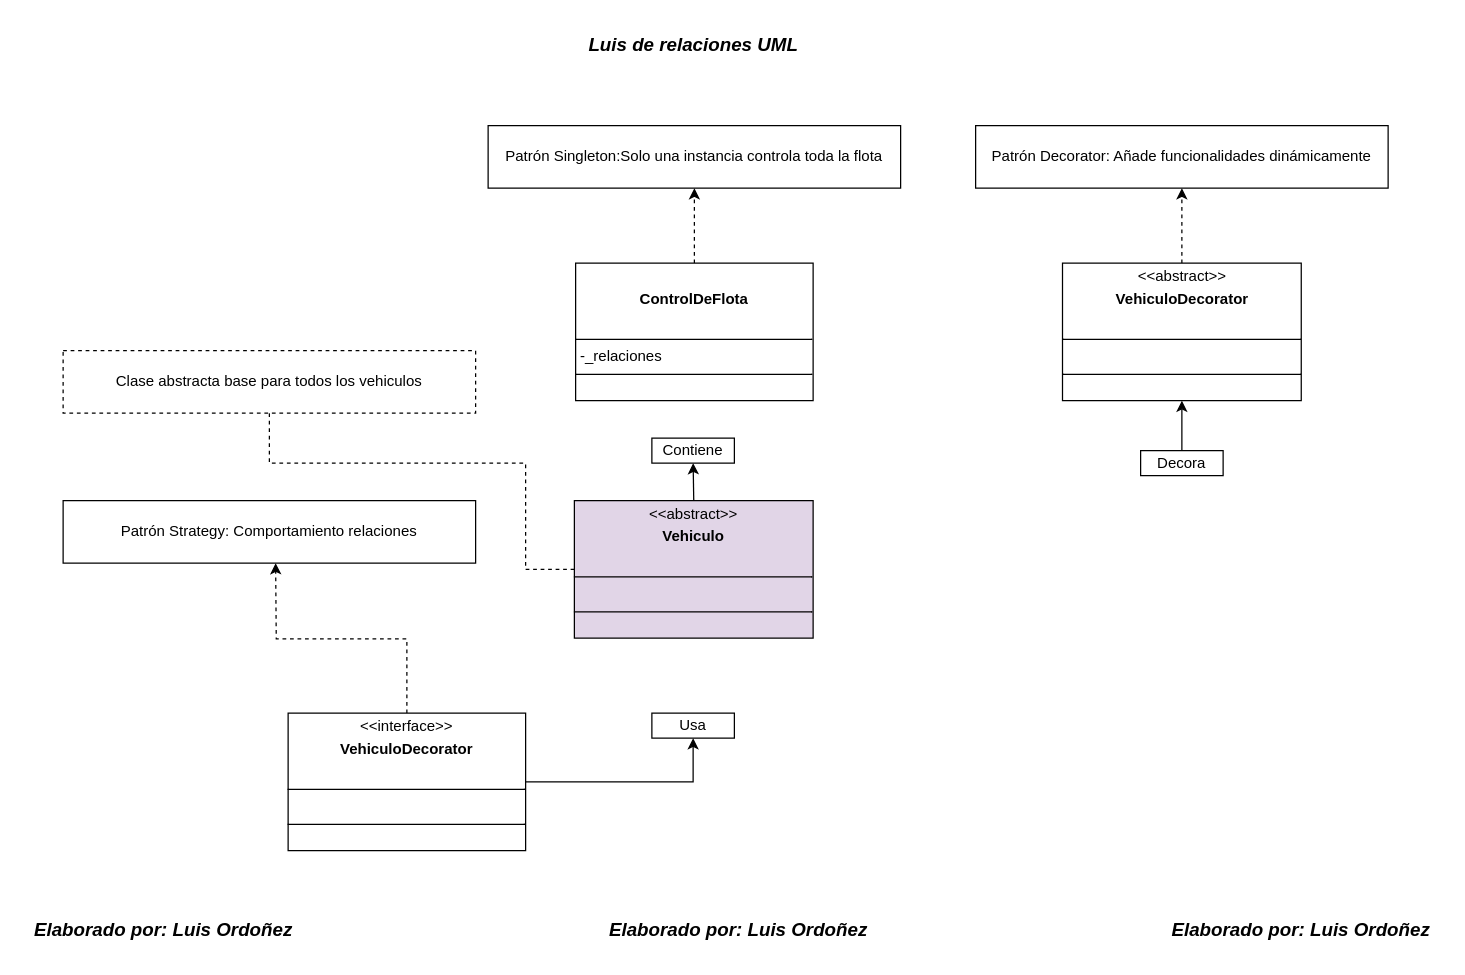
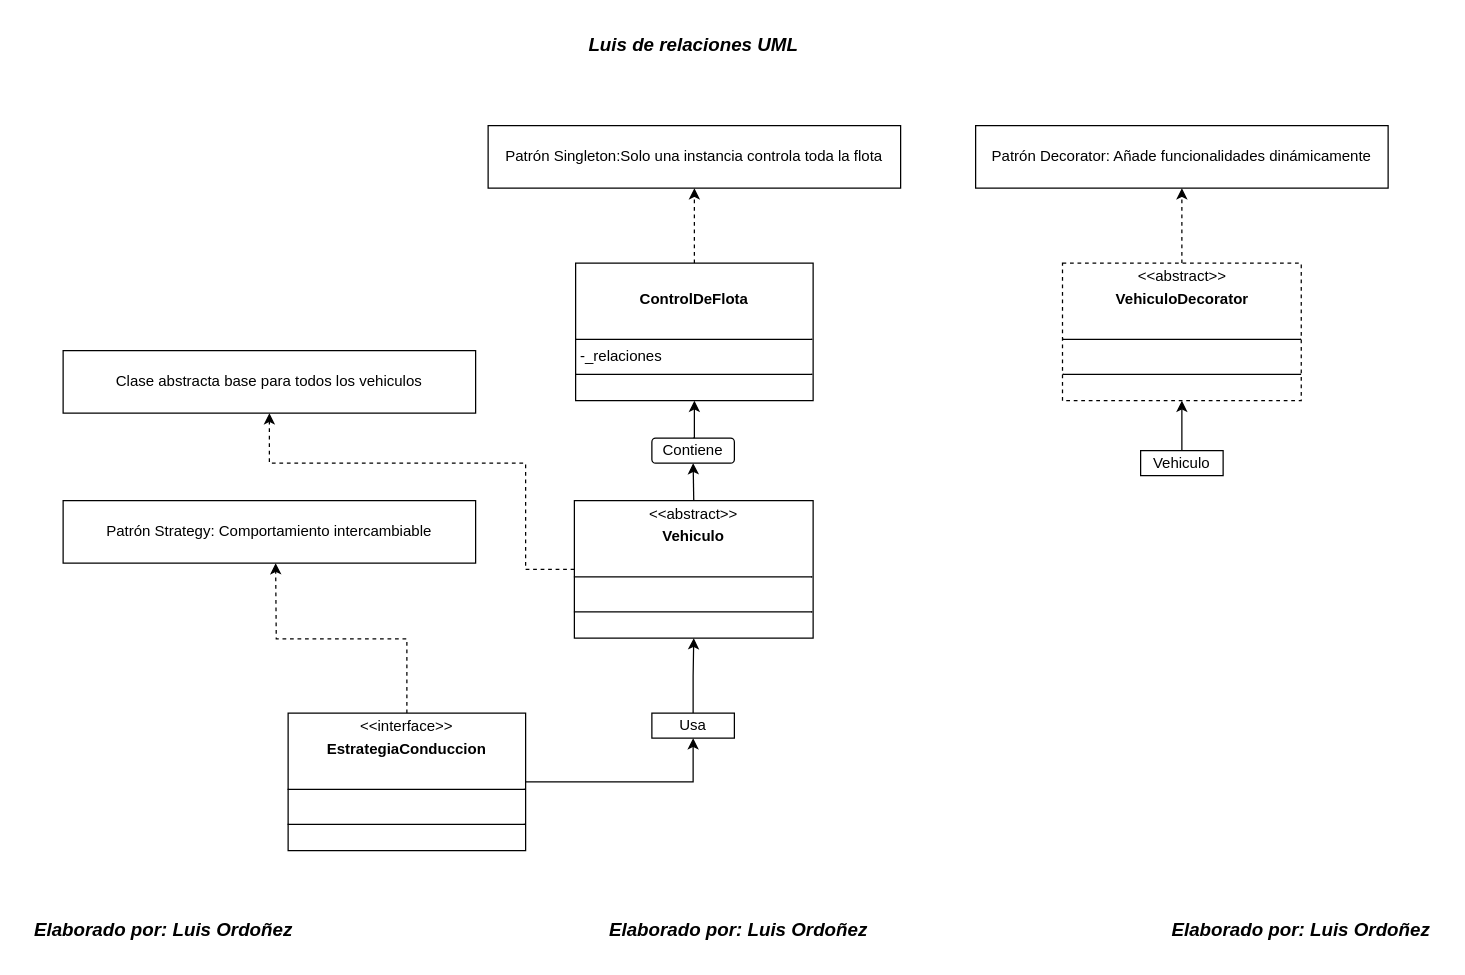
node "<<abstract>> VehiculoDecorator": style solid -> dashed
node "Clase abstracta base para todos los vehiculos": style dashed -> solid
edge "Clase abstracta base para todos los vehiculos" -- "<<abstract>> Vehiculo": arrowhead none -> classic
edge "Contiene" -> "ControlDeFlota -_relaciones": added
node "Contiene": shape rectangle -> rounded rectangle
node "Decora": label "Decora" -> "Vehiculo"
node "Patrón Strategy: Comportamiento relaciones": label "Patrón Strategy: Comportamiento relaciones" -> "Patrón Strategy: Comportamiento intercambiable"
node "<<abstract>> Vehiculo": fillcolor #e1d5e7 -> #ffffff
edge "Usa" -> "<<abstract>> Vehiculo": added
node "<<interface>> VehiculoDecorator": label "<<interface>> VehiculoDecorator" -> "<<interface>> EstrategiaConduccion"
